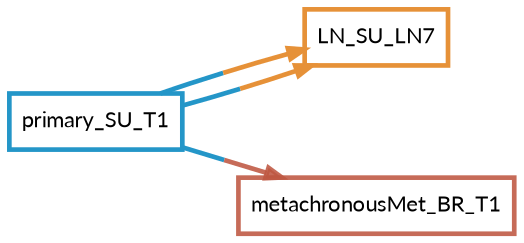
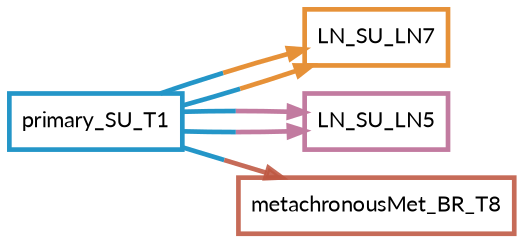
node "LN_SU_LN5": added
node "metachronousMet_BR_T1": label "metachronousMet_BR_T1" -> "metachronousMet_BR_T8"
